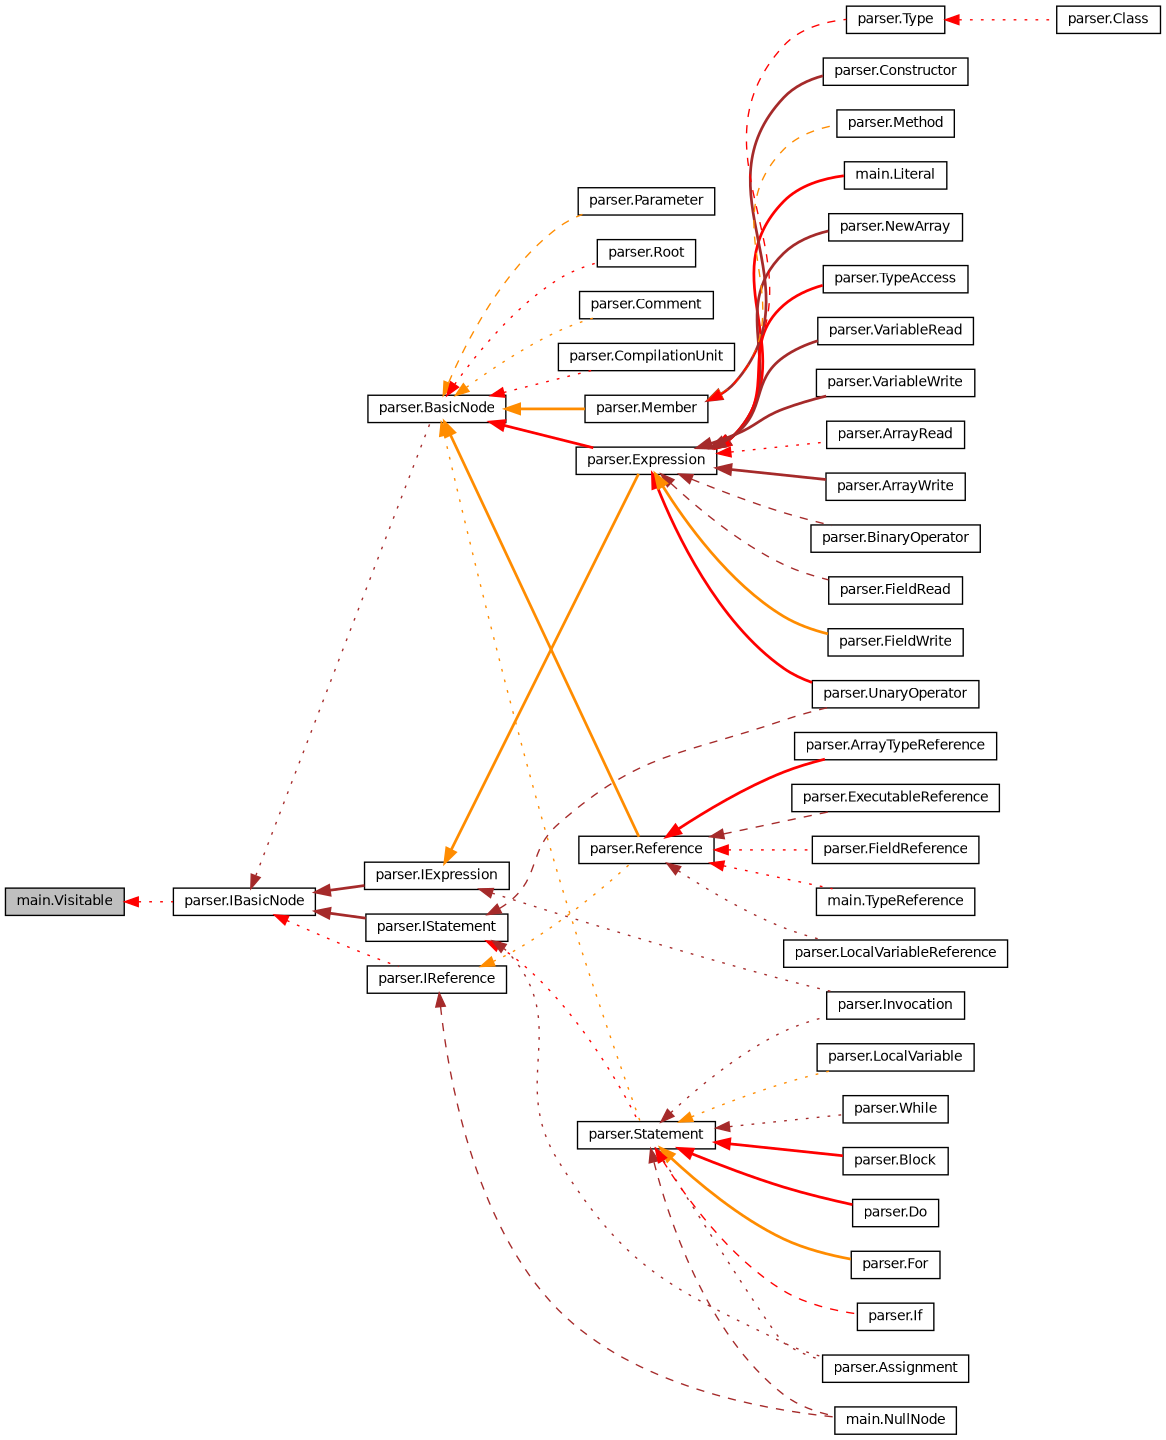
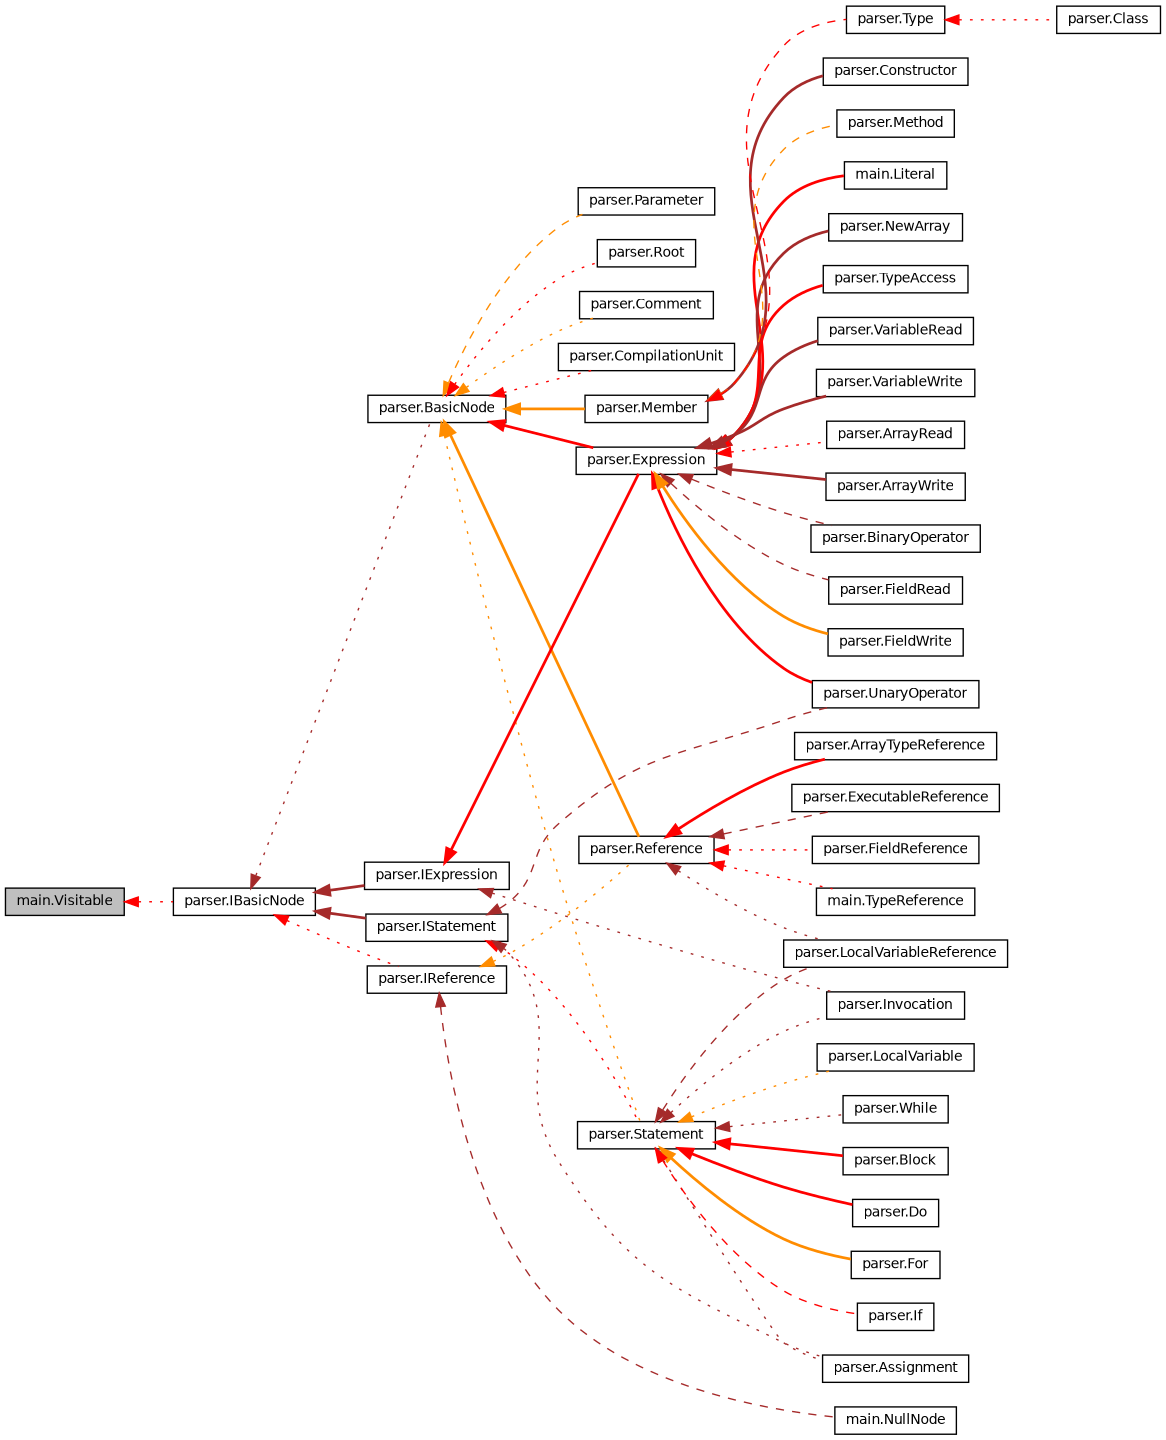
edge "parser.Expression" -> "parser.IExpression": color darkorange -> red
edge "main.NullNode" -> "parser.Statement": now "parser.LocalVariableReference" -> "parser.Statement"
